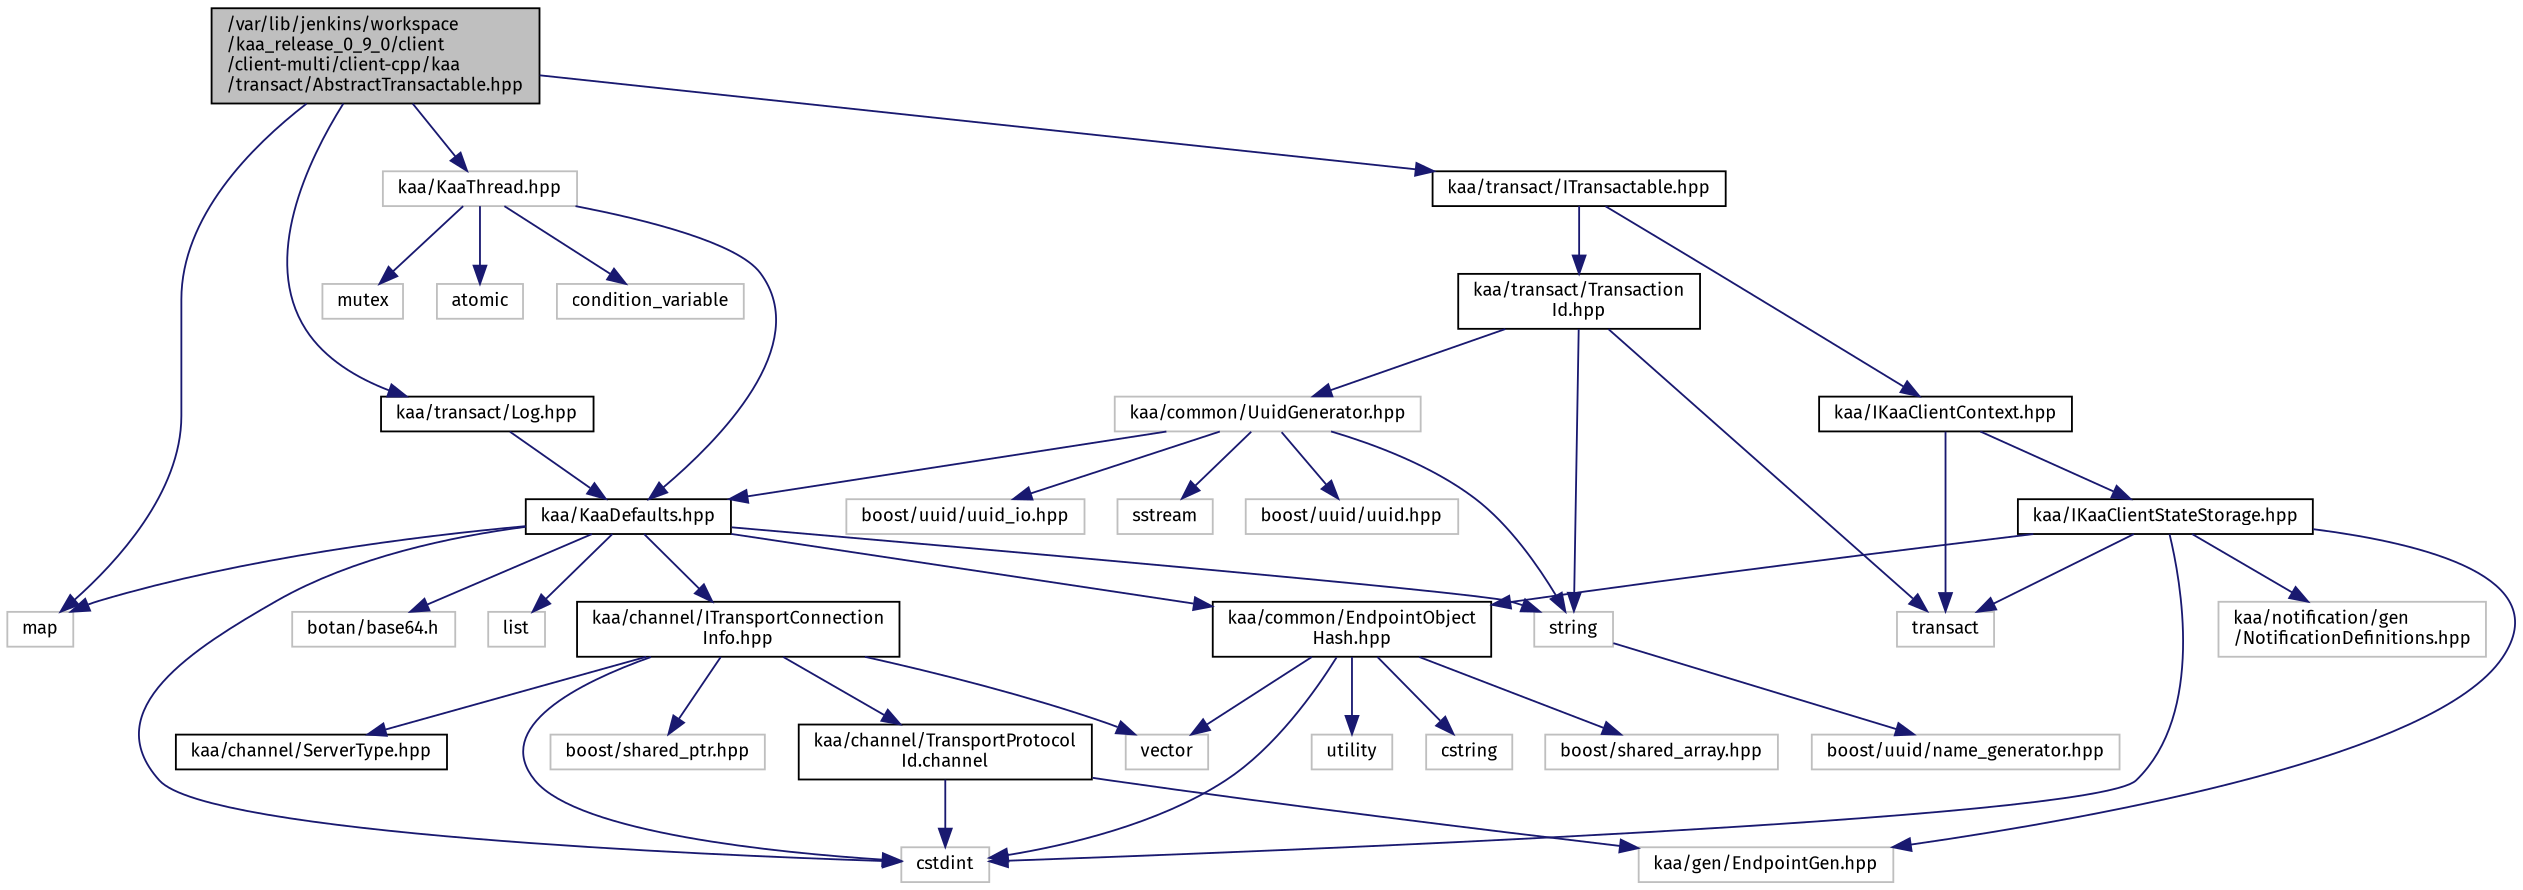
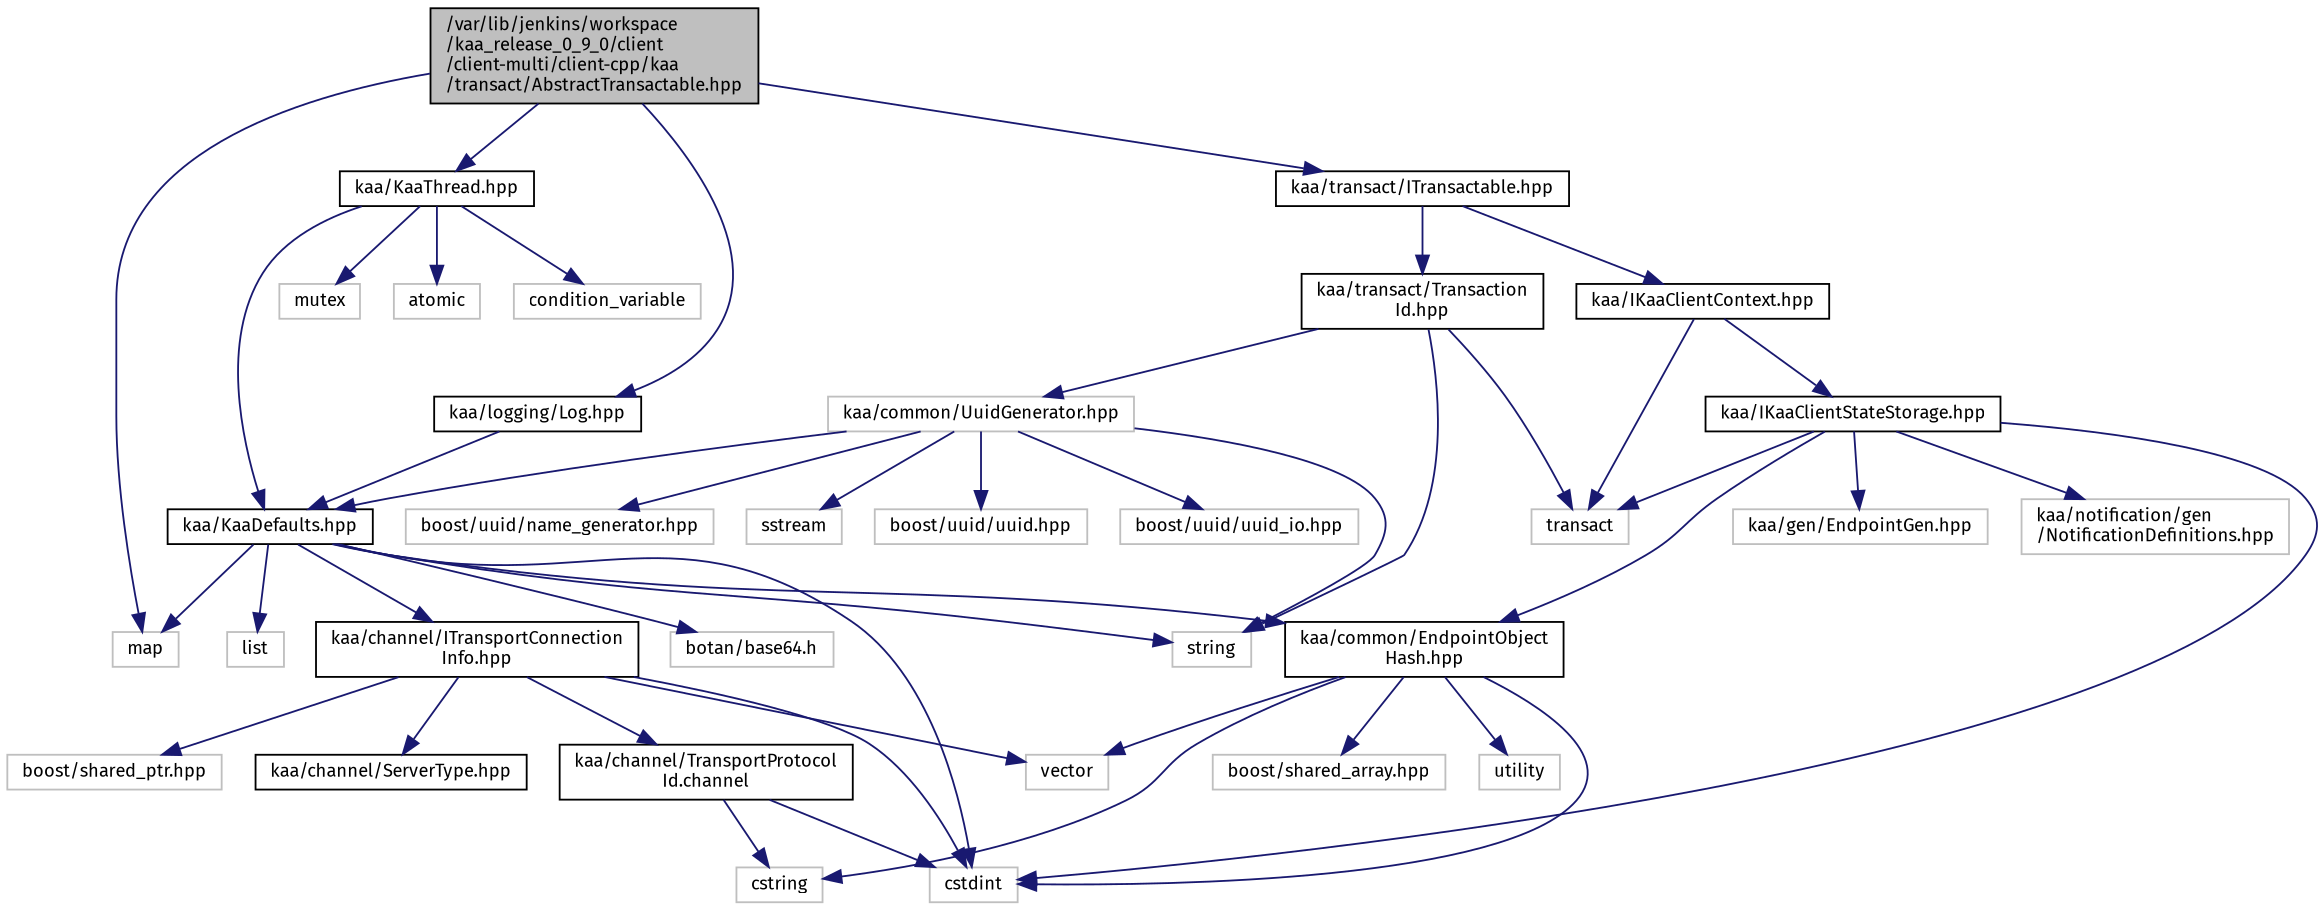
node "kaa/KaaThread.hpp": color grey75 -> black
node "kaa/transact/Log.hpp": label "kaa/transact/Log.hpp" -> "kaa/logging/Log.hpp"
edge "string" -> "boost/uuid/name_generator.hpp": now "kaa/common/UuidGenerator.hpp" -> "boost/uuid/name_generator.hpp"
edge "kaa/channel/TransportProtocol Id.channel" -> "kaa/gen/EndpointGen.hpp": now "kaa/channel/TransportProtocol Id.channel" -> "cstring"
